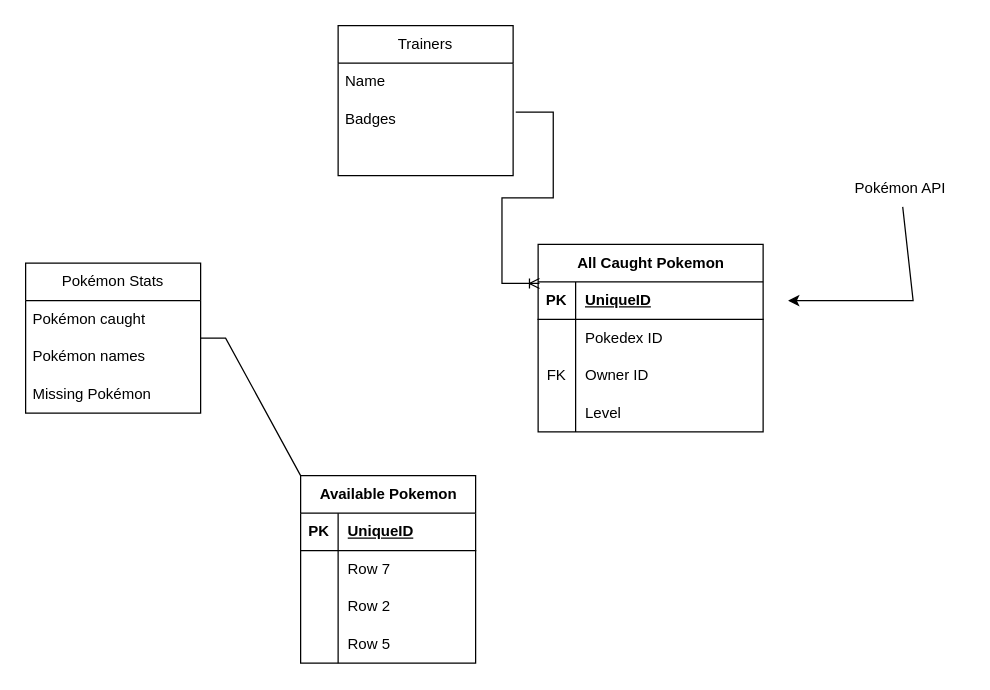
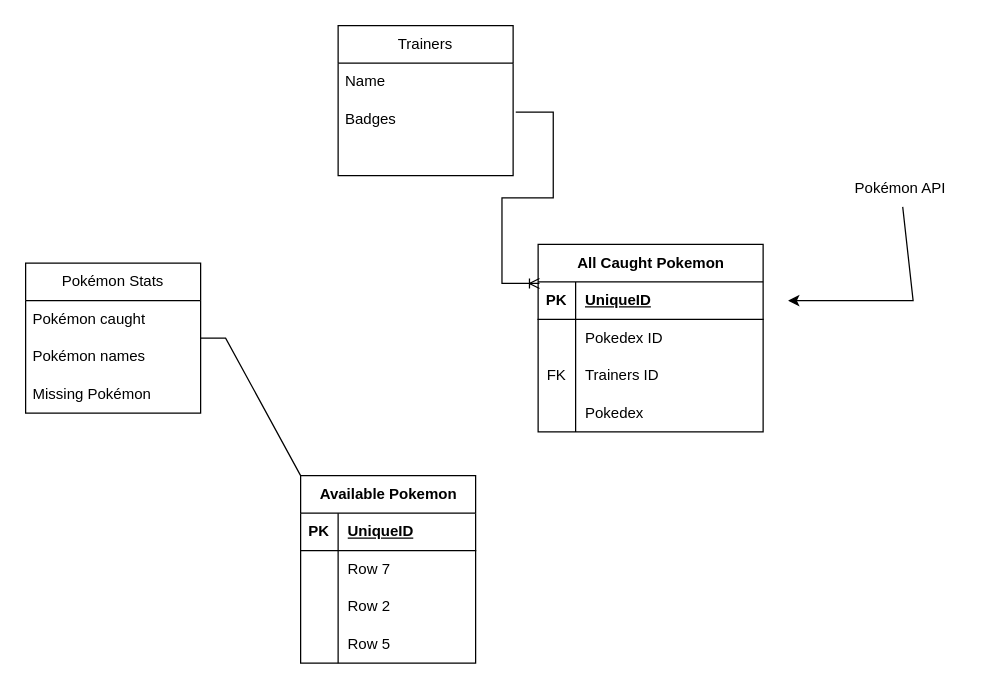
node "Owner ID": label "Owner ID" -> "Trainers ID"
node "Level": label "Level" -> "Pokedex"
